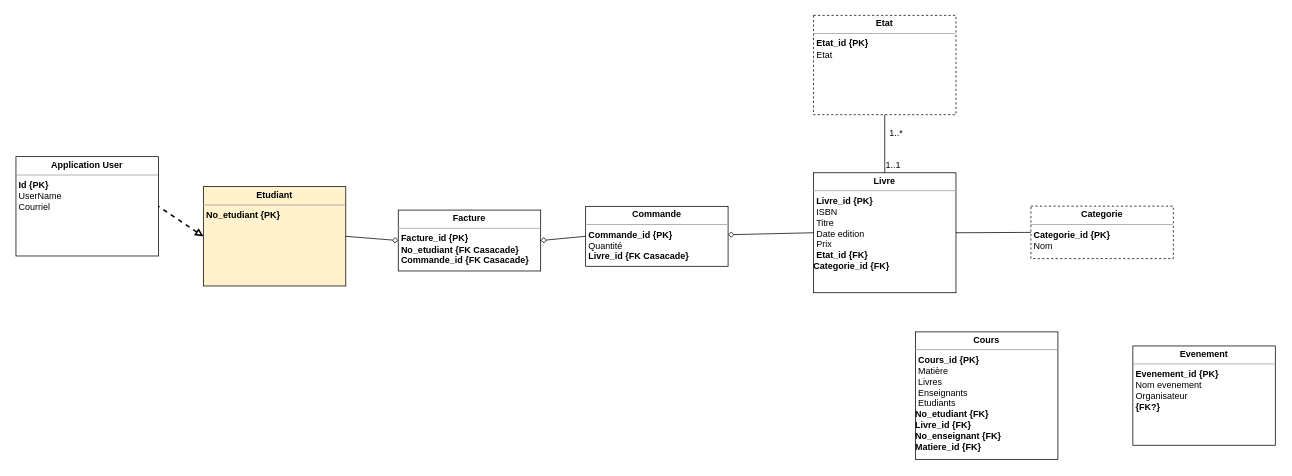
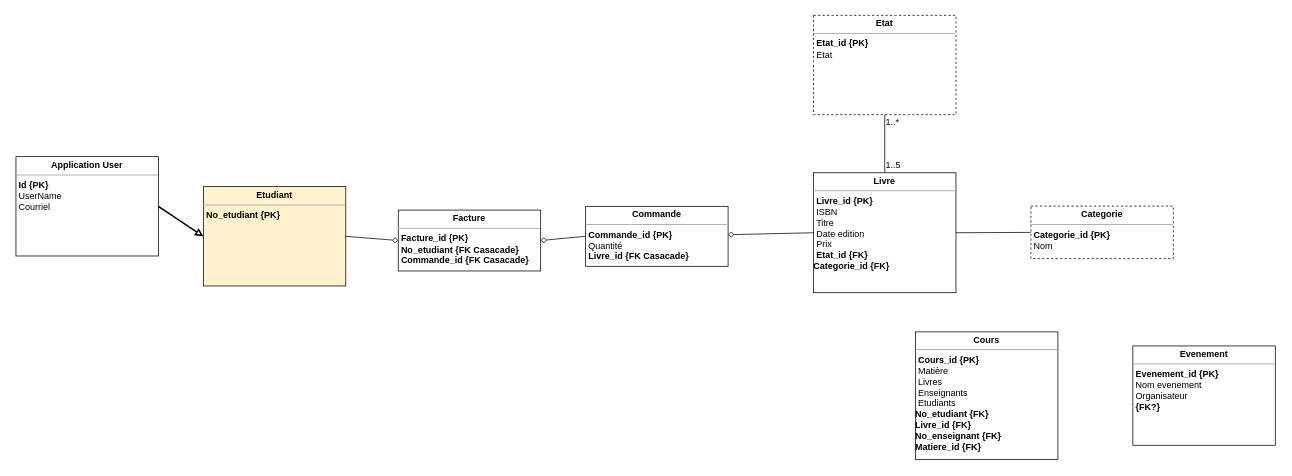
node "1..*": moved (896, 134) -> (892, 122)
node "1..1": label "1..1" -> "1..5"
edge "Application User Id {PK} UserName Courriel" -> "Etudiant No_etudiant {PK}": style dashed -> solid
